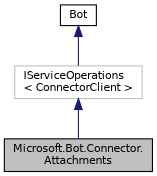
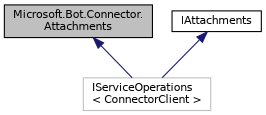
node "Bot": label "Bot" -> "IAttachments"
edge "Microsoft.Bot.Connector. Attachments" -> "IServiceOperations < ConnectorClient >": reversed
